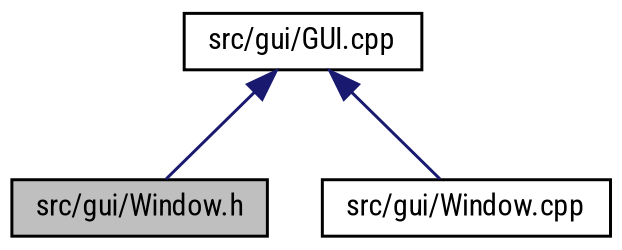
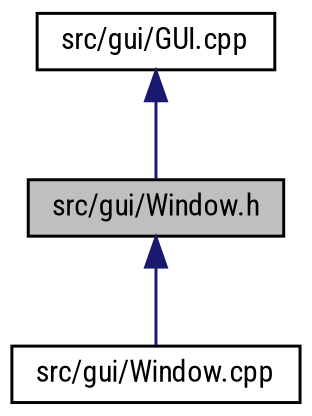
edge "src/gui/Window.cpp" -> "src/gui/GUI.cpp": now "src/gui/Window.cpp" -> "src/gui/Window.h"
